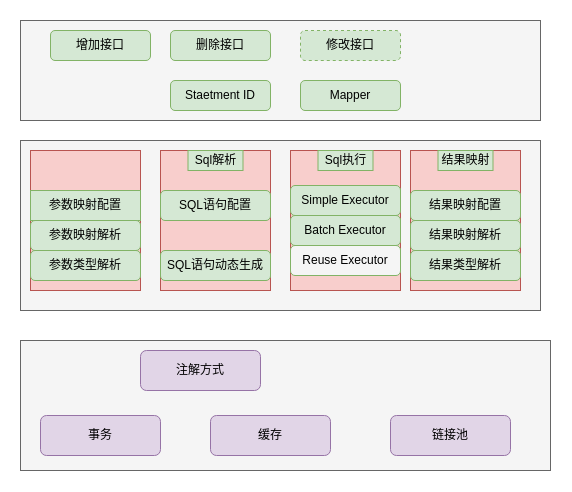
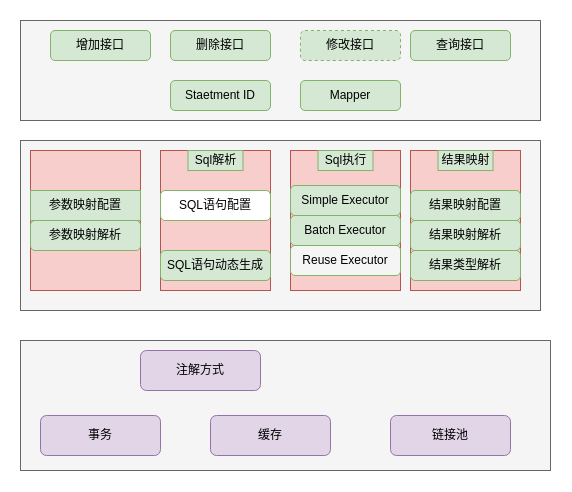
node "查询接口": added
node "SQL语句配置": fillcolor #d5e8d4 -> #ffffff
node "参数类型解析": removed
